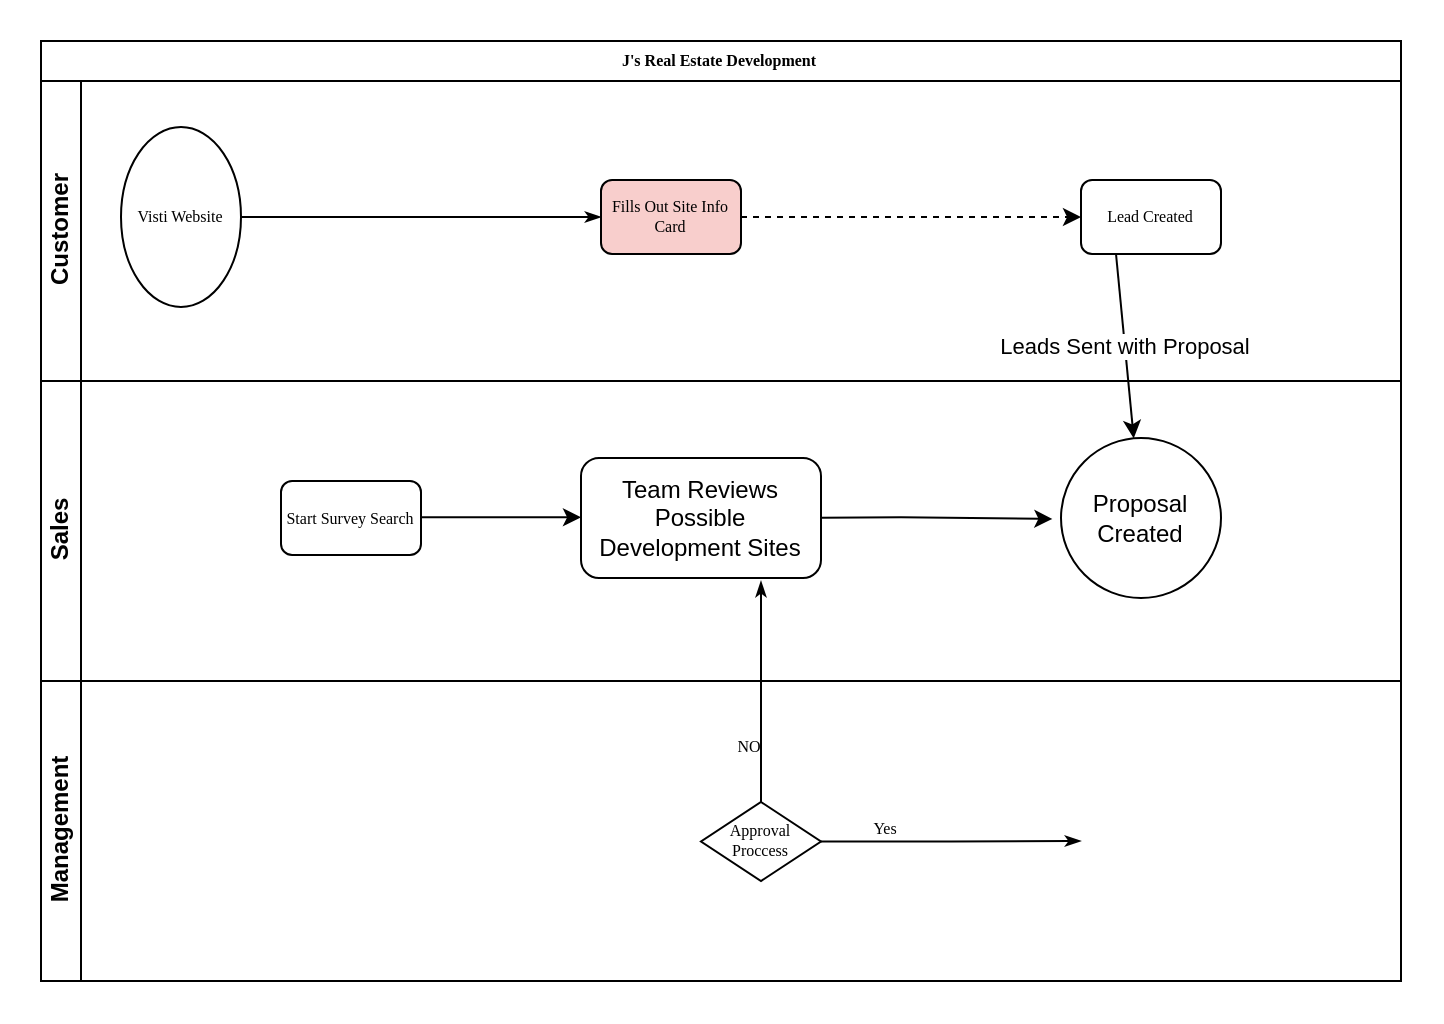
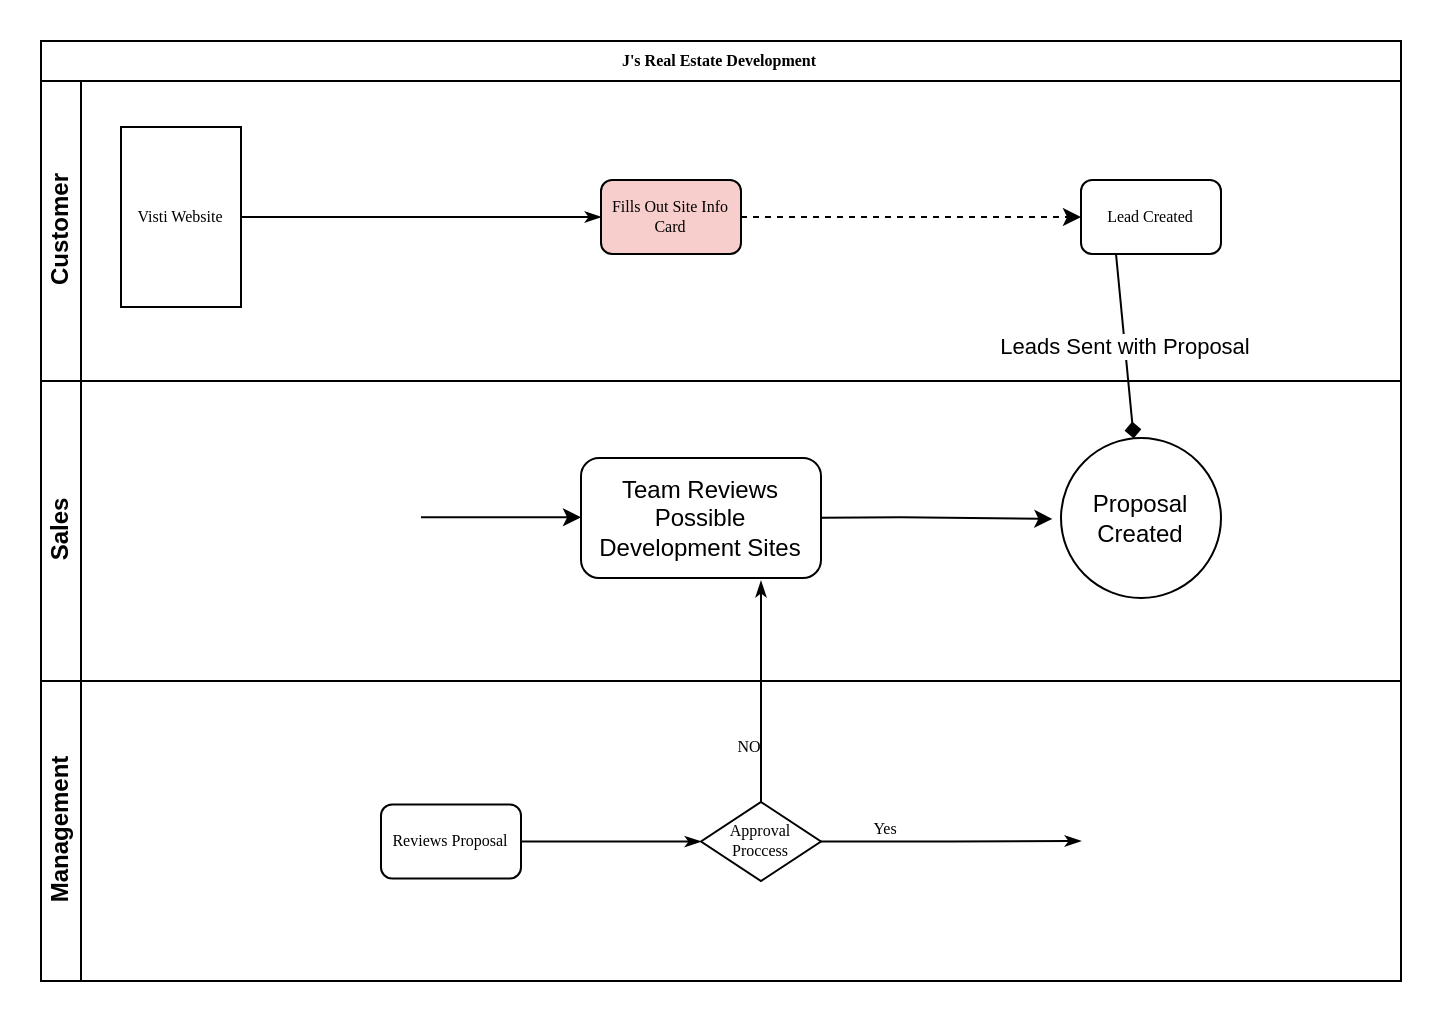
node "Visti Website": shape ellipse -> rectangle
edge "Lead Created" -> "Proposal Created": arrowhead classic -> diamond
node "Start Survey Search": removed
node "Reviews Proposal": added
edge "Reviews Proposal" -> "Approval Proccess": added
